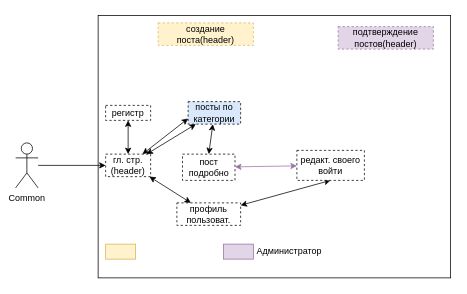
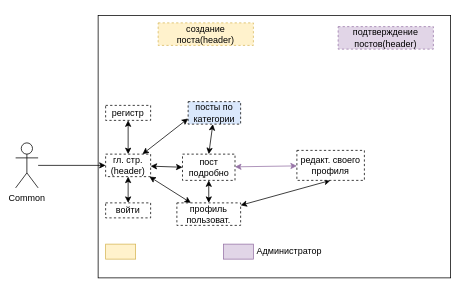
edge "посты по категории" -- "гл. стр. (header)": now "пост подробно" -- "гл. стр. (header)"
node "редакт. своего войти": label "редакт. своего войти" -> "редакт. своего профиля"
edge "пост подробно" -- "профиль пользоват.": added
edge "гл. стр. (header)" -- "войти": added
node "войти": added
